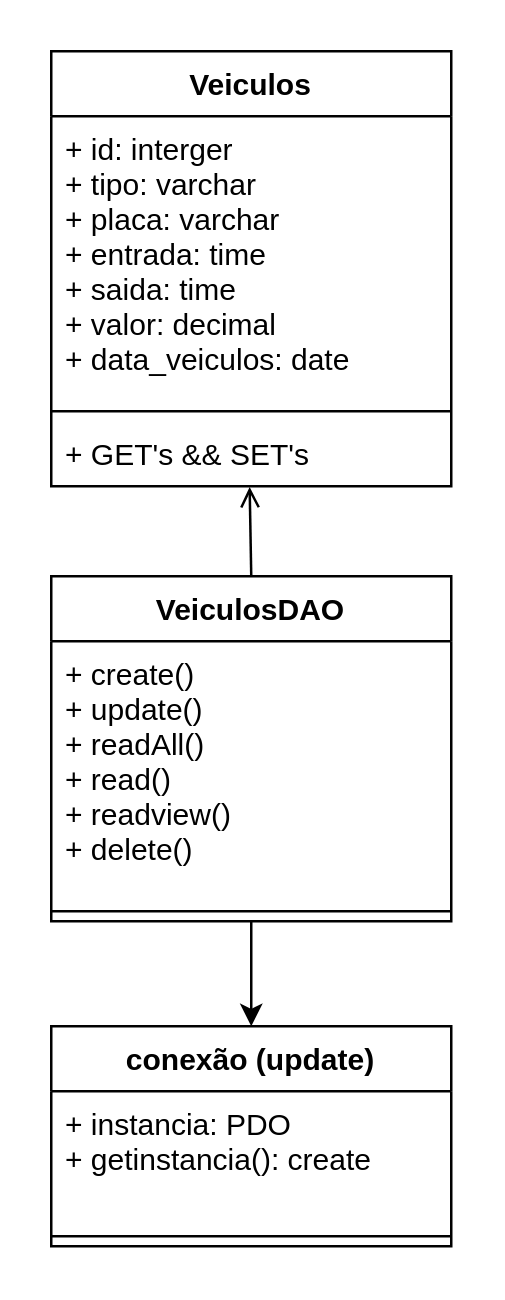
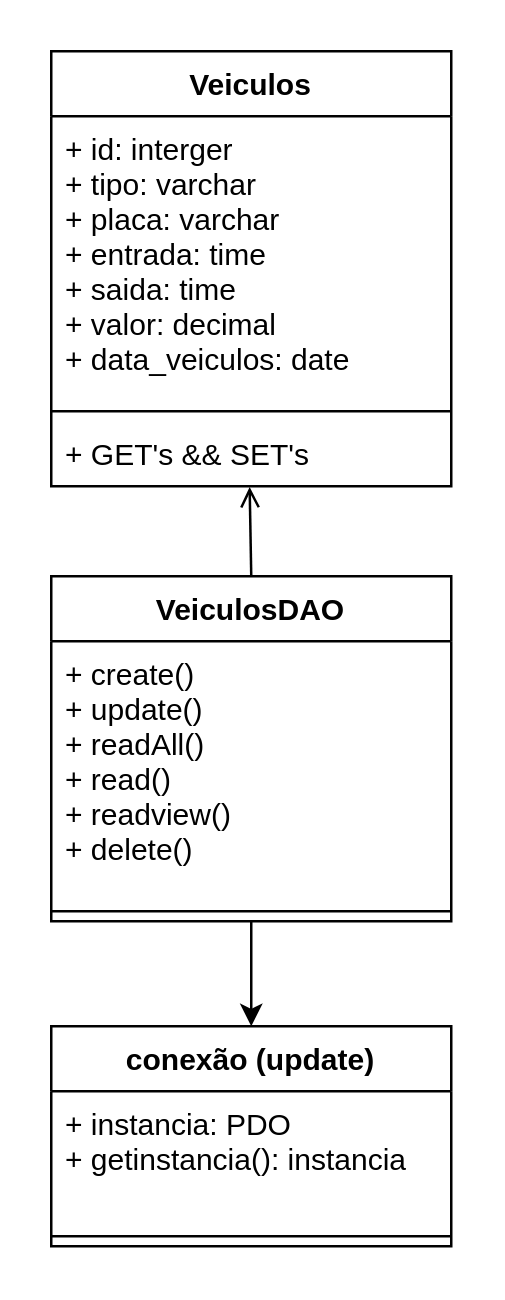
node "+ instancia: PDO + getinstancia(): create": label "+ instancia: PDO + getinstancia(): create" -> "+ instancia: PDO + getinstancia(): instancia"
